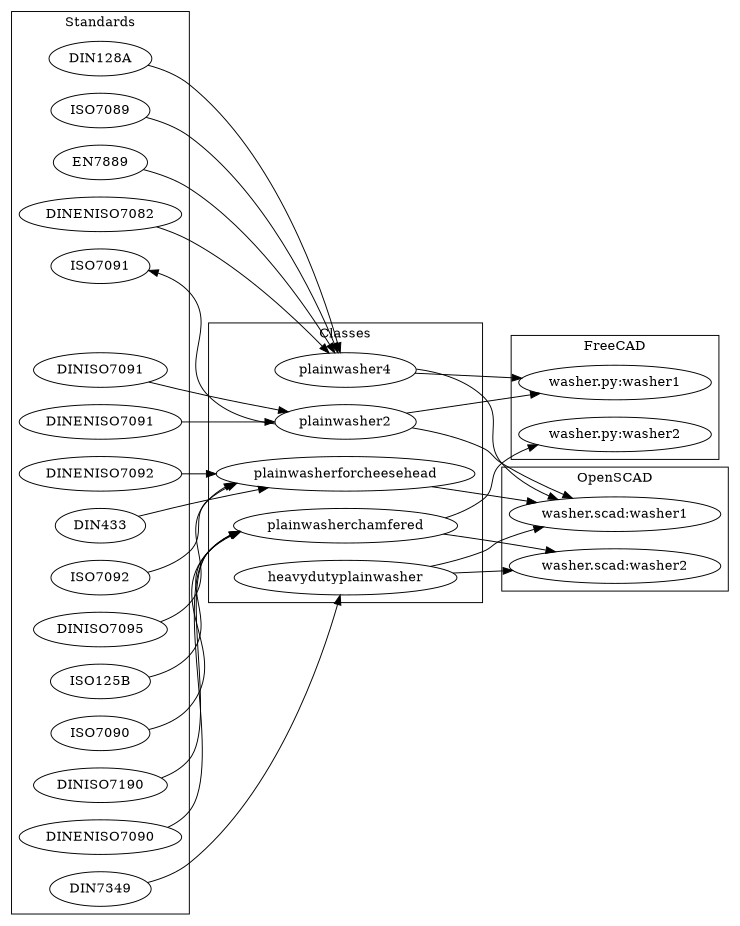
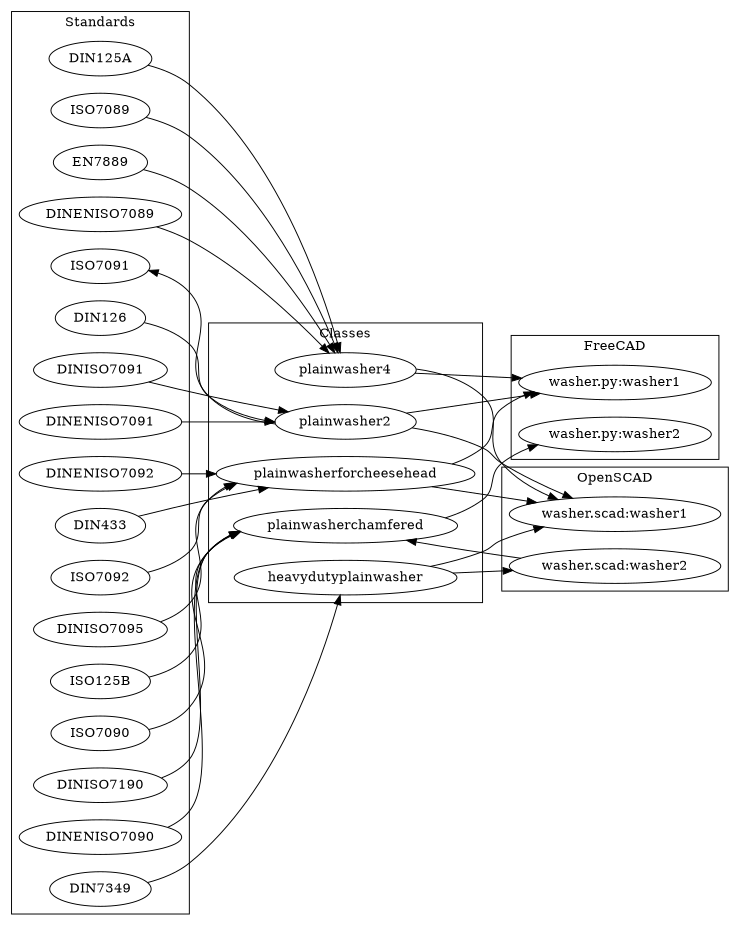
node "DIN128A": label "DIN128A" -> "DIN125A"
node "DINENISO7082": label "DINENISO7082" -> "DINENISO7089"
node "DIN126": added
edge "plainwasherforcheesehead" -> "washer.py:washer1": added
edge "plainwasherchamfered" -> "washer.scad:washer2": reversed
